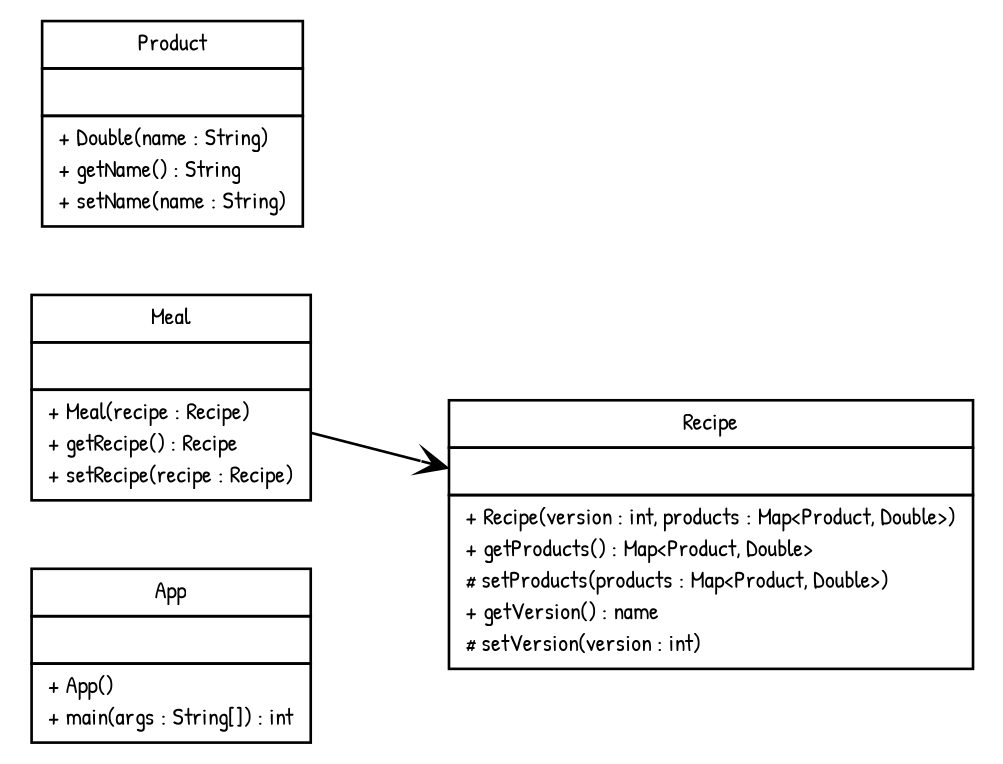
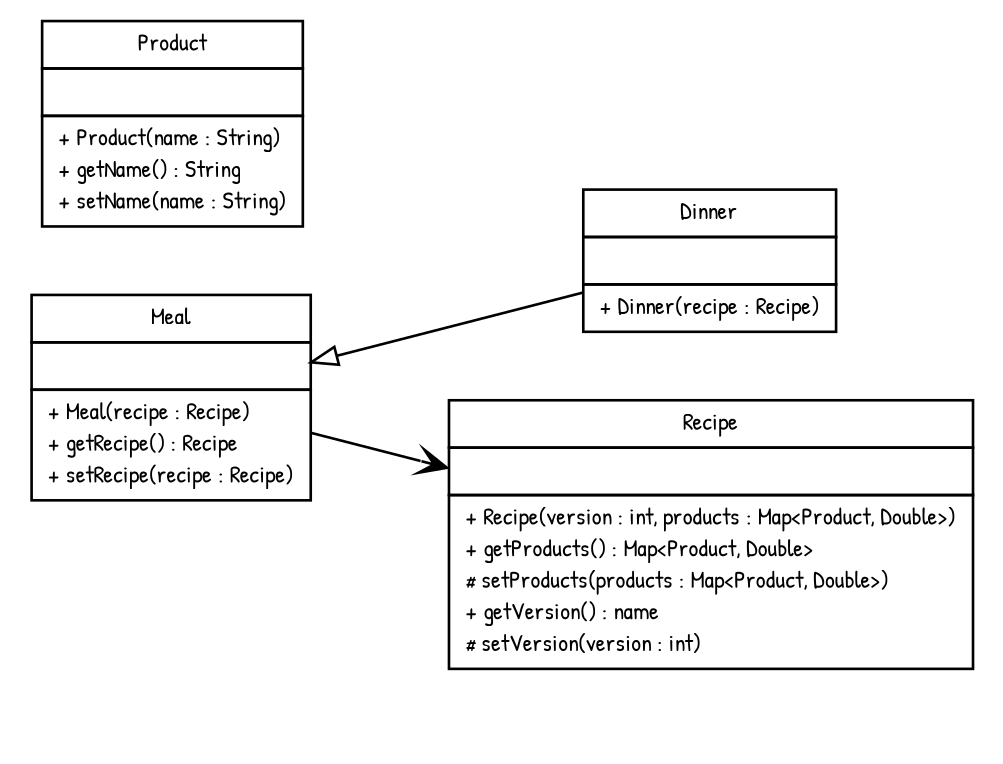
node "Product": text "+ Double(name : String)" -> "+ Product(name : String)"
node "Dinner": added
node "App": removed
